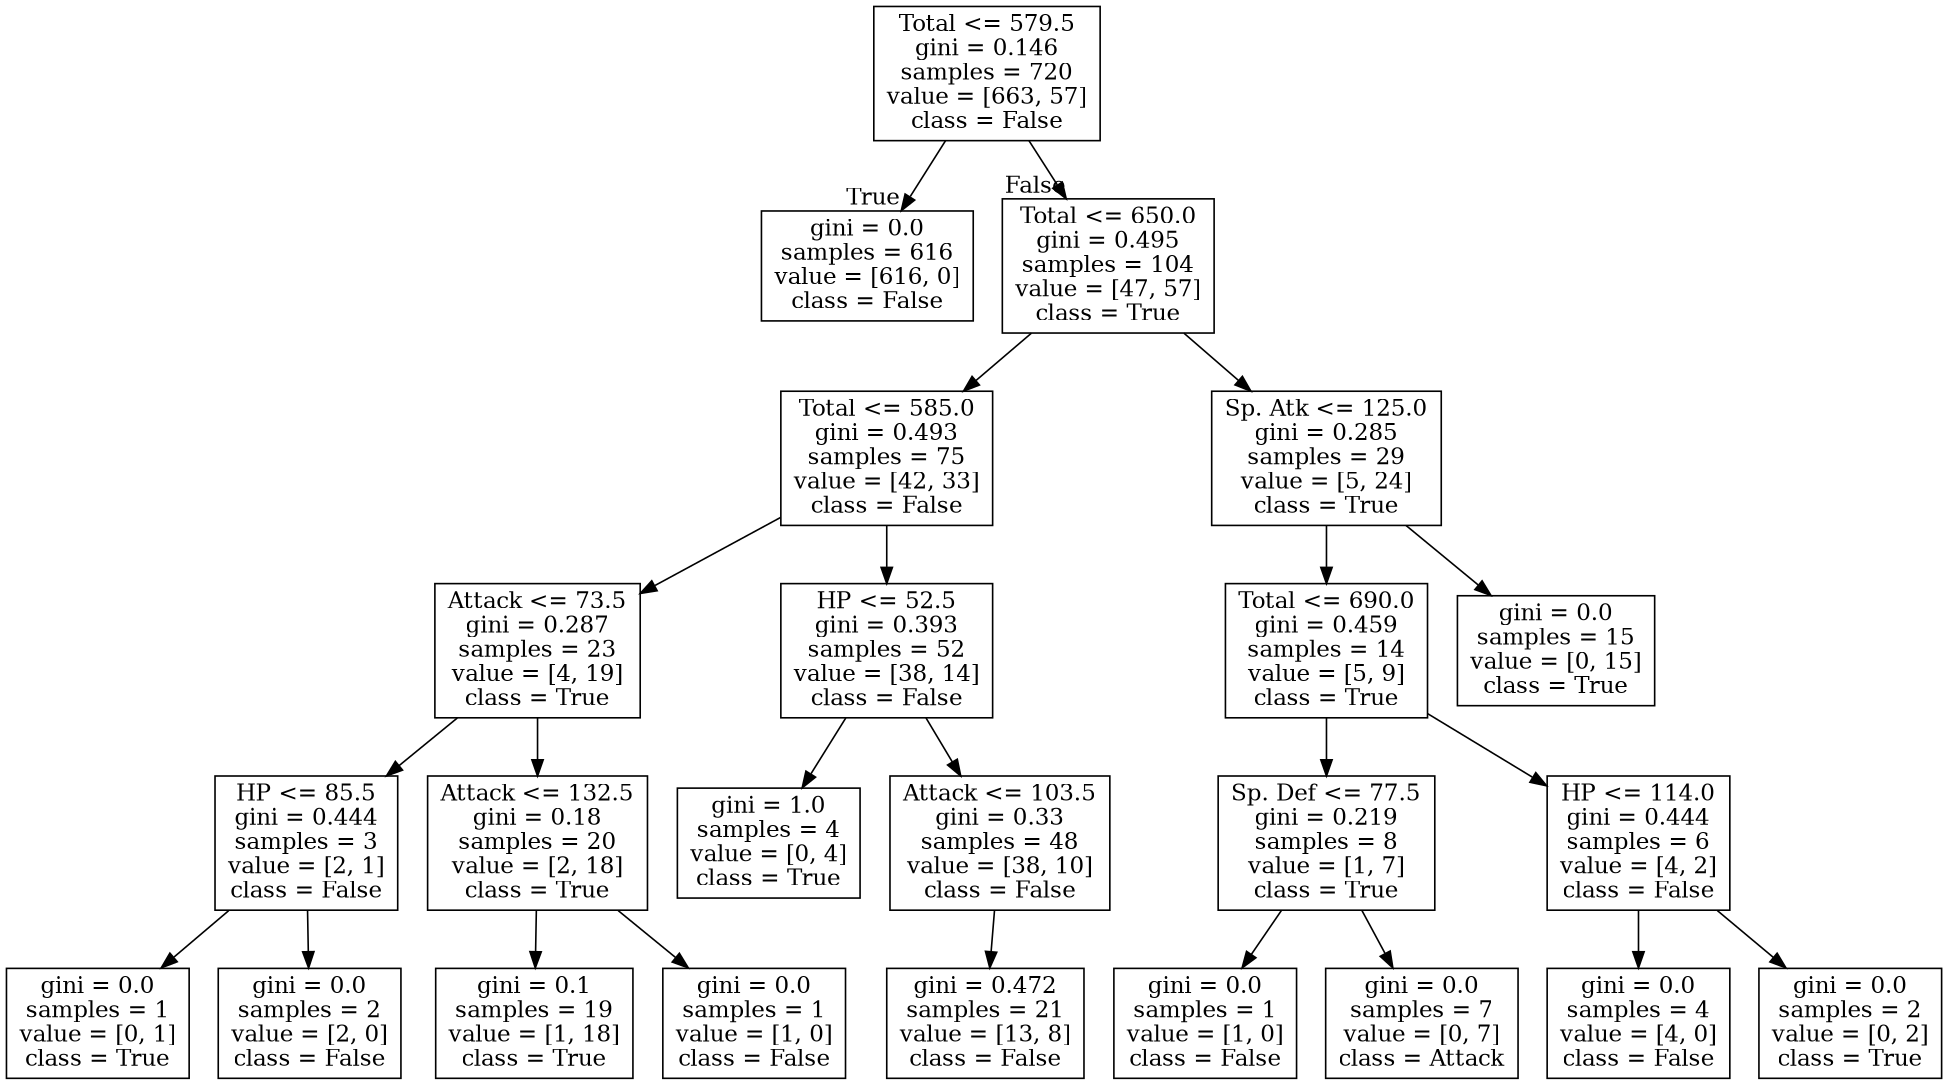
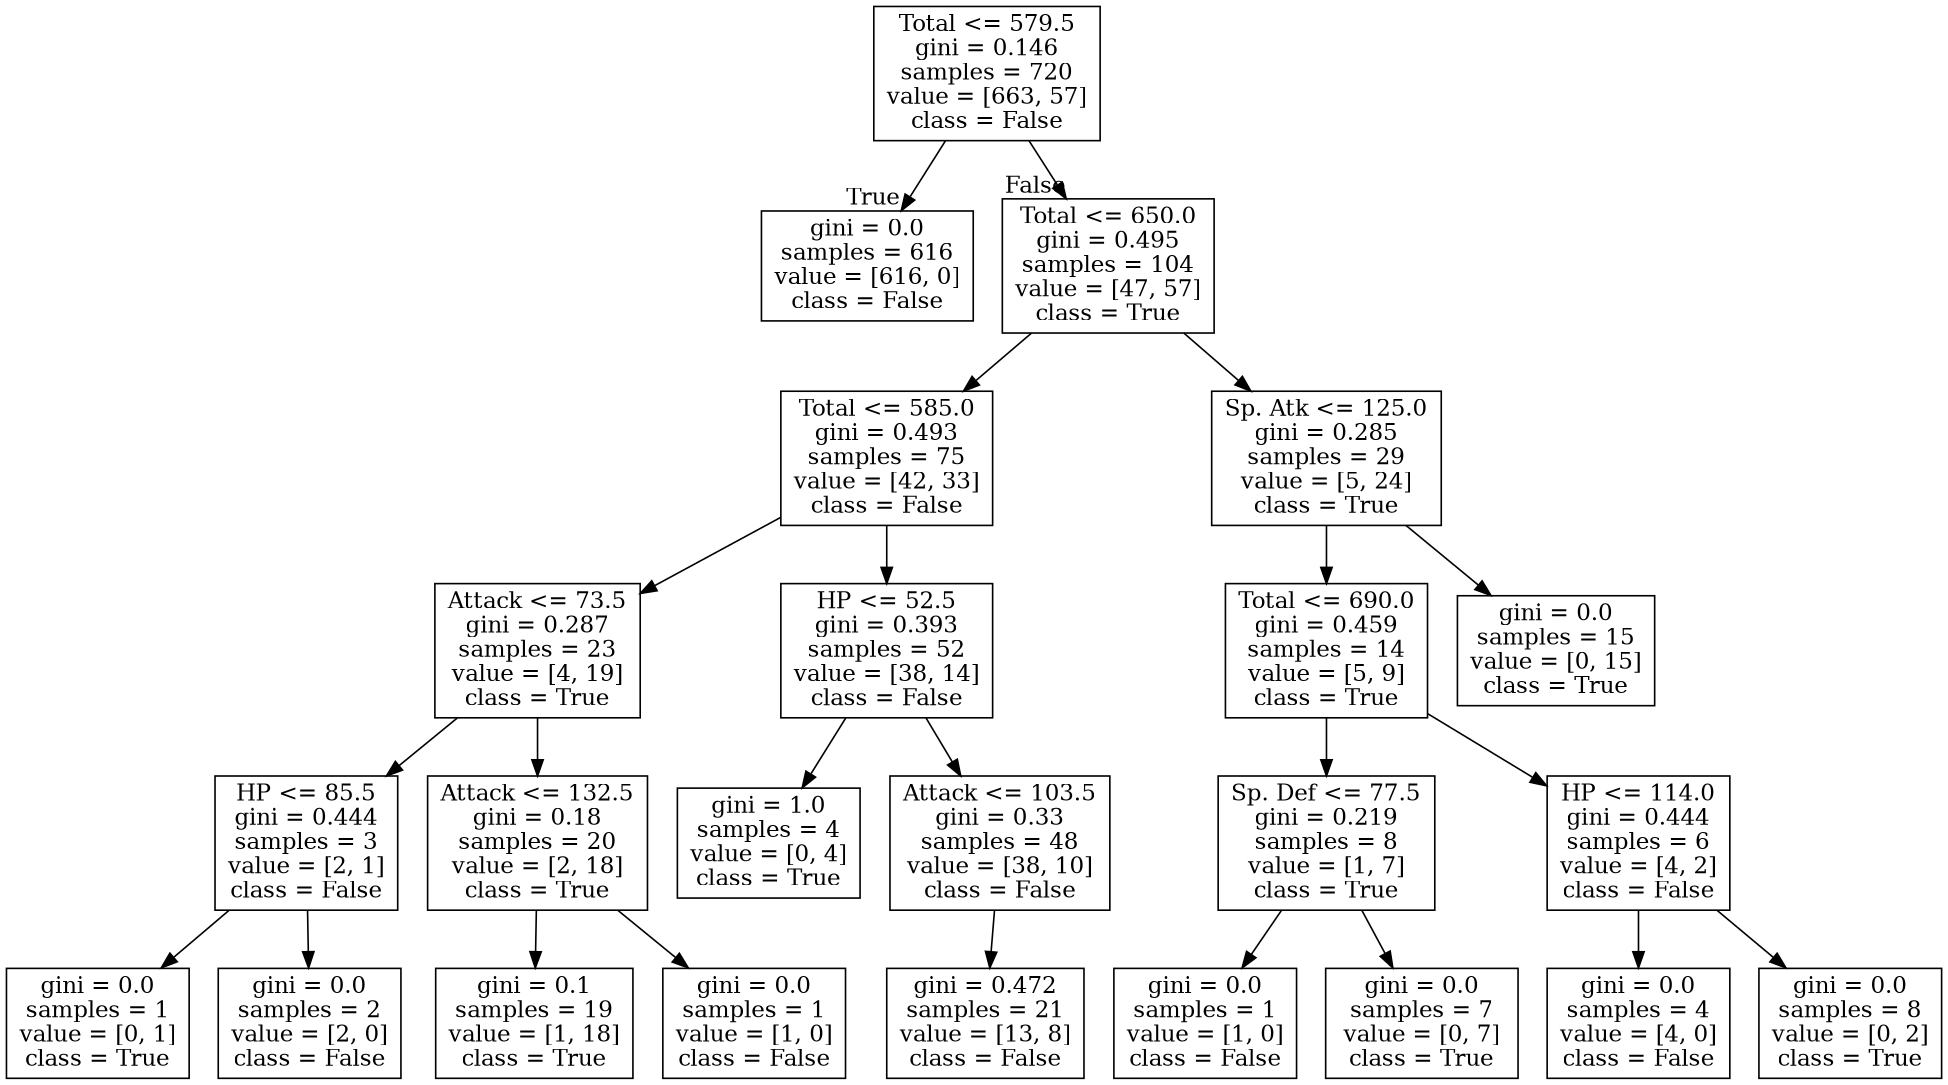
node "gini = 0.0 samples = 7 value = [0, 7] class = Attack": label "gini = 0.0 samples = 7 value = [0, 7] class = Attack" -> "gini = 0.0 samples = 7 value = [0, 7] class = True"
node "gini = 0.0 samples = 2 value = [0, 2] class = True": label "gini = 0.0 samples = 2 value = [0, 2] class = True" -> "gini = 0.0 samples = 8 value = [0, 2] class = True"
